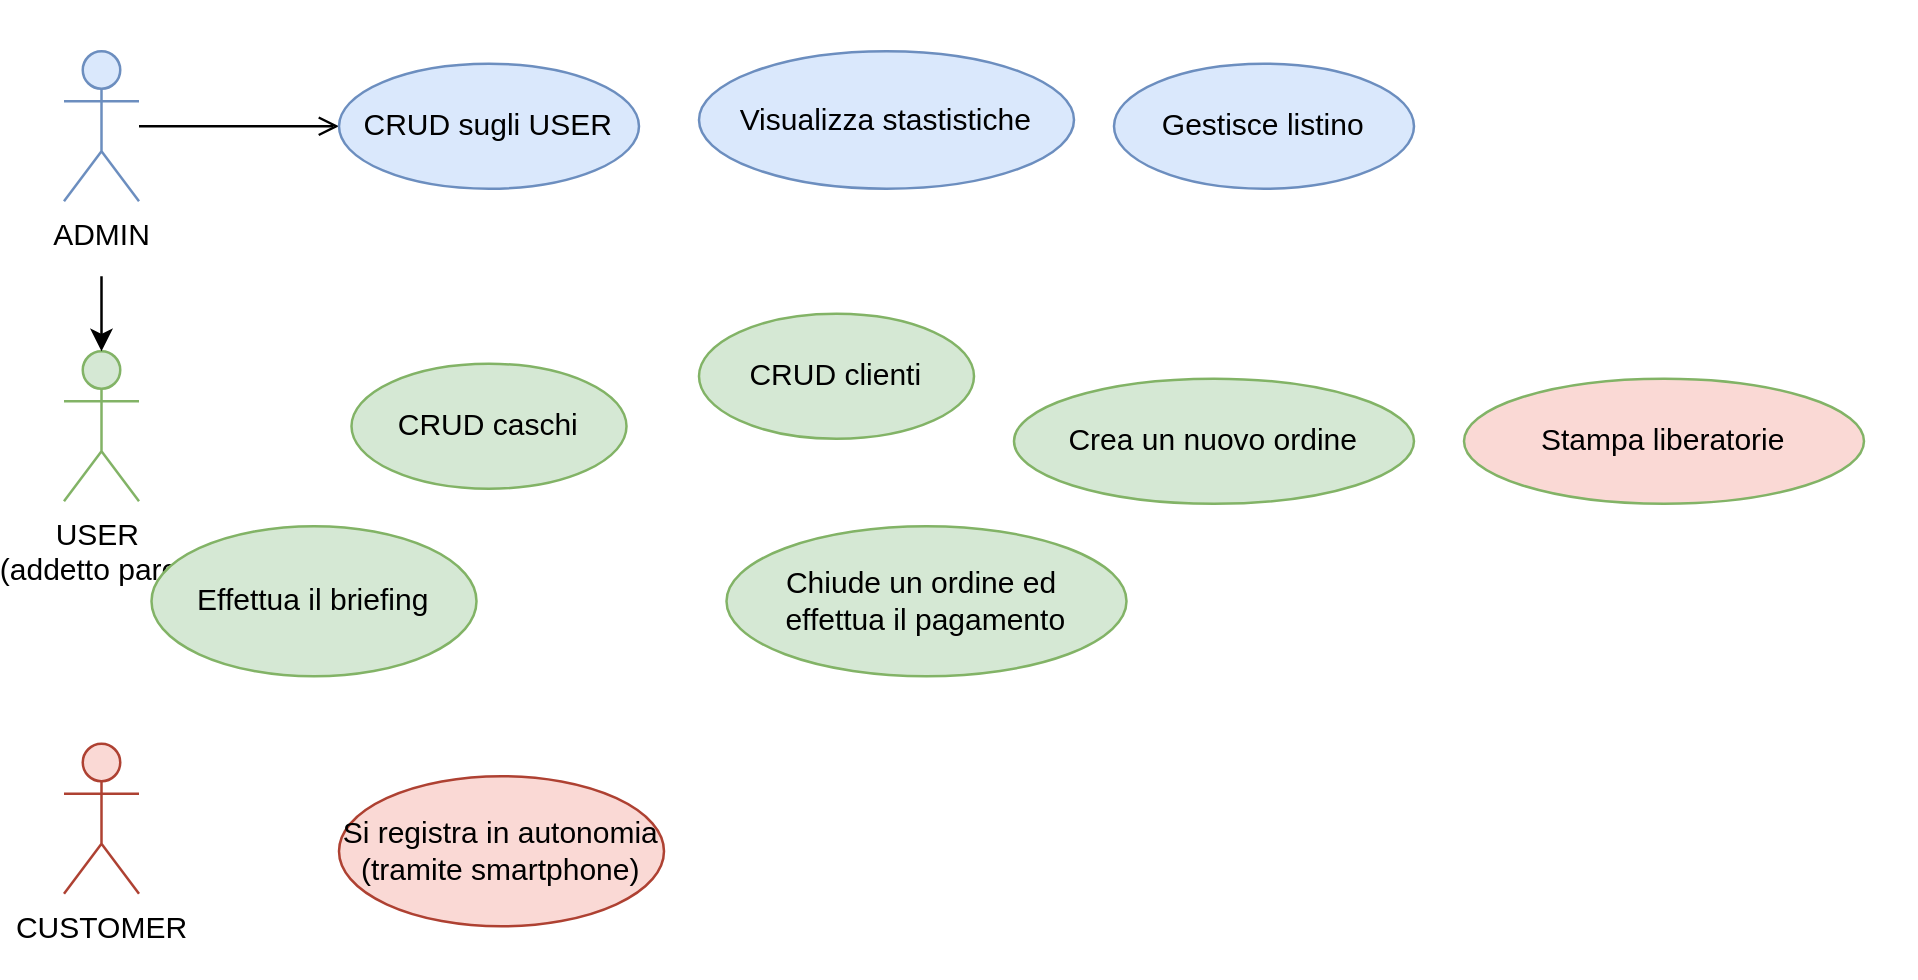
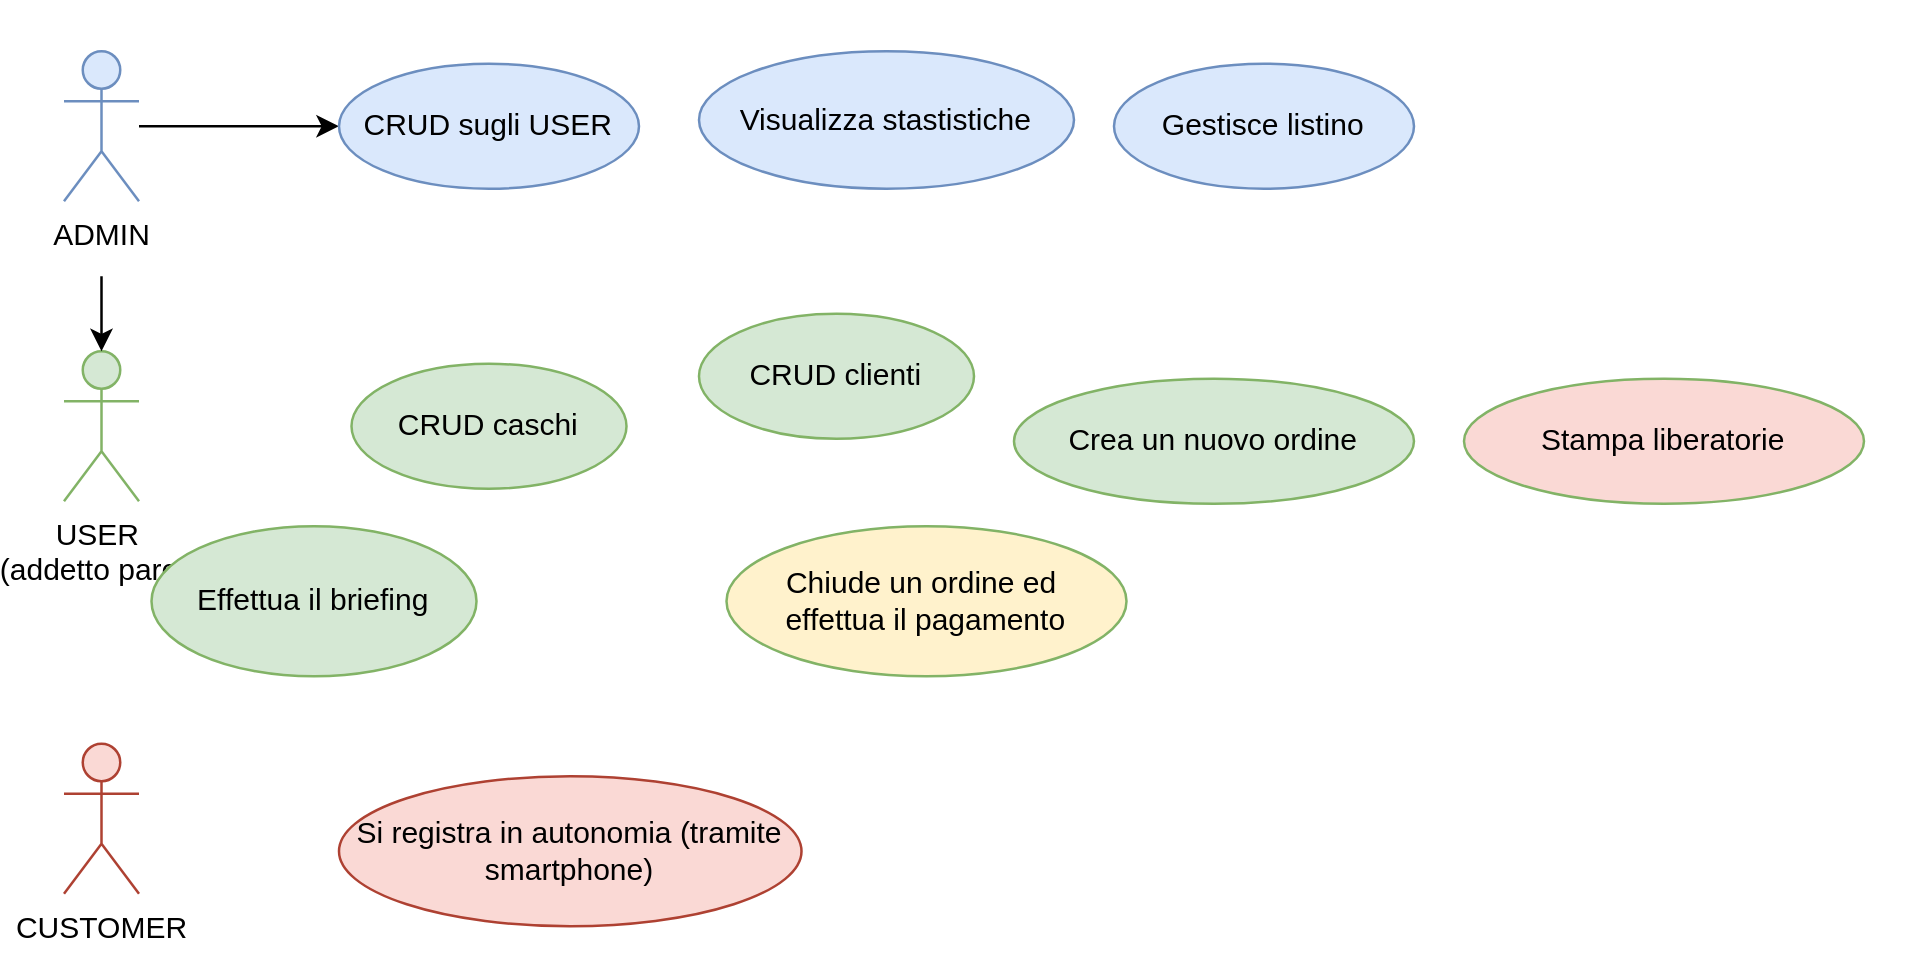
edge "ADMIN" -> "CRUD sugli USER": arrowhead open -> classic
node "Chiude un ordine ed effettua il pagamento": fillcolor #d5e8d4 -> #fff2cc
node "Si registra in autonomia (tramite smartphone)": size 325x150 -> 463x150
